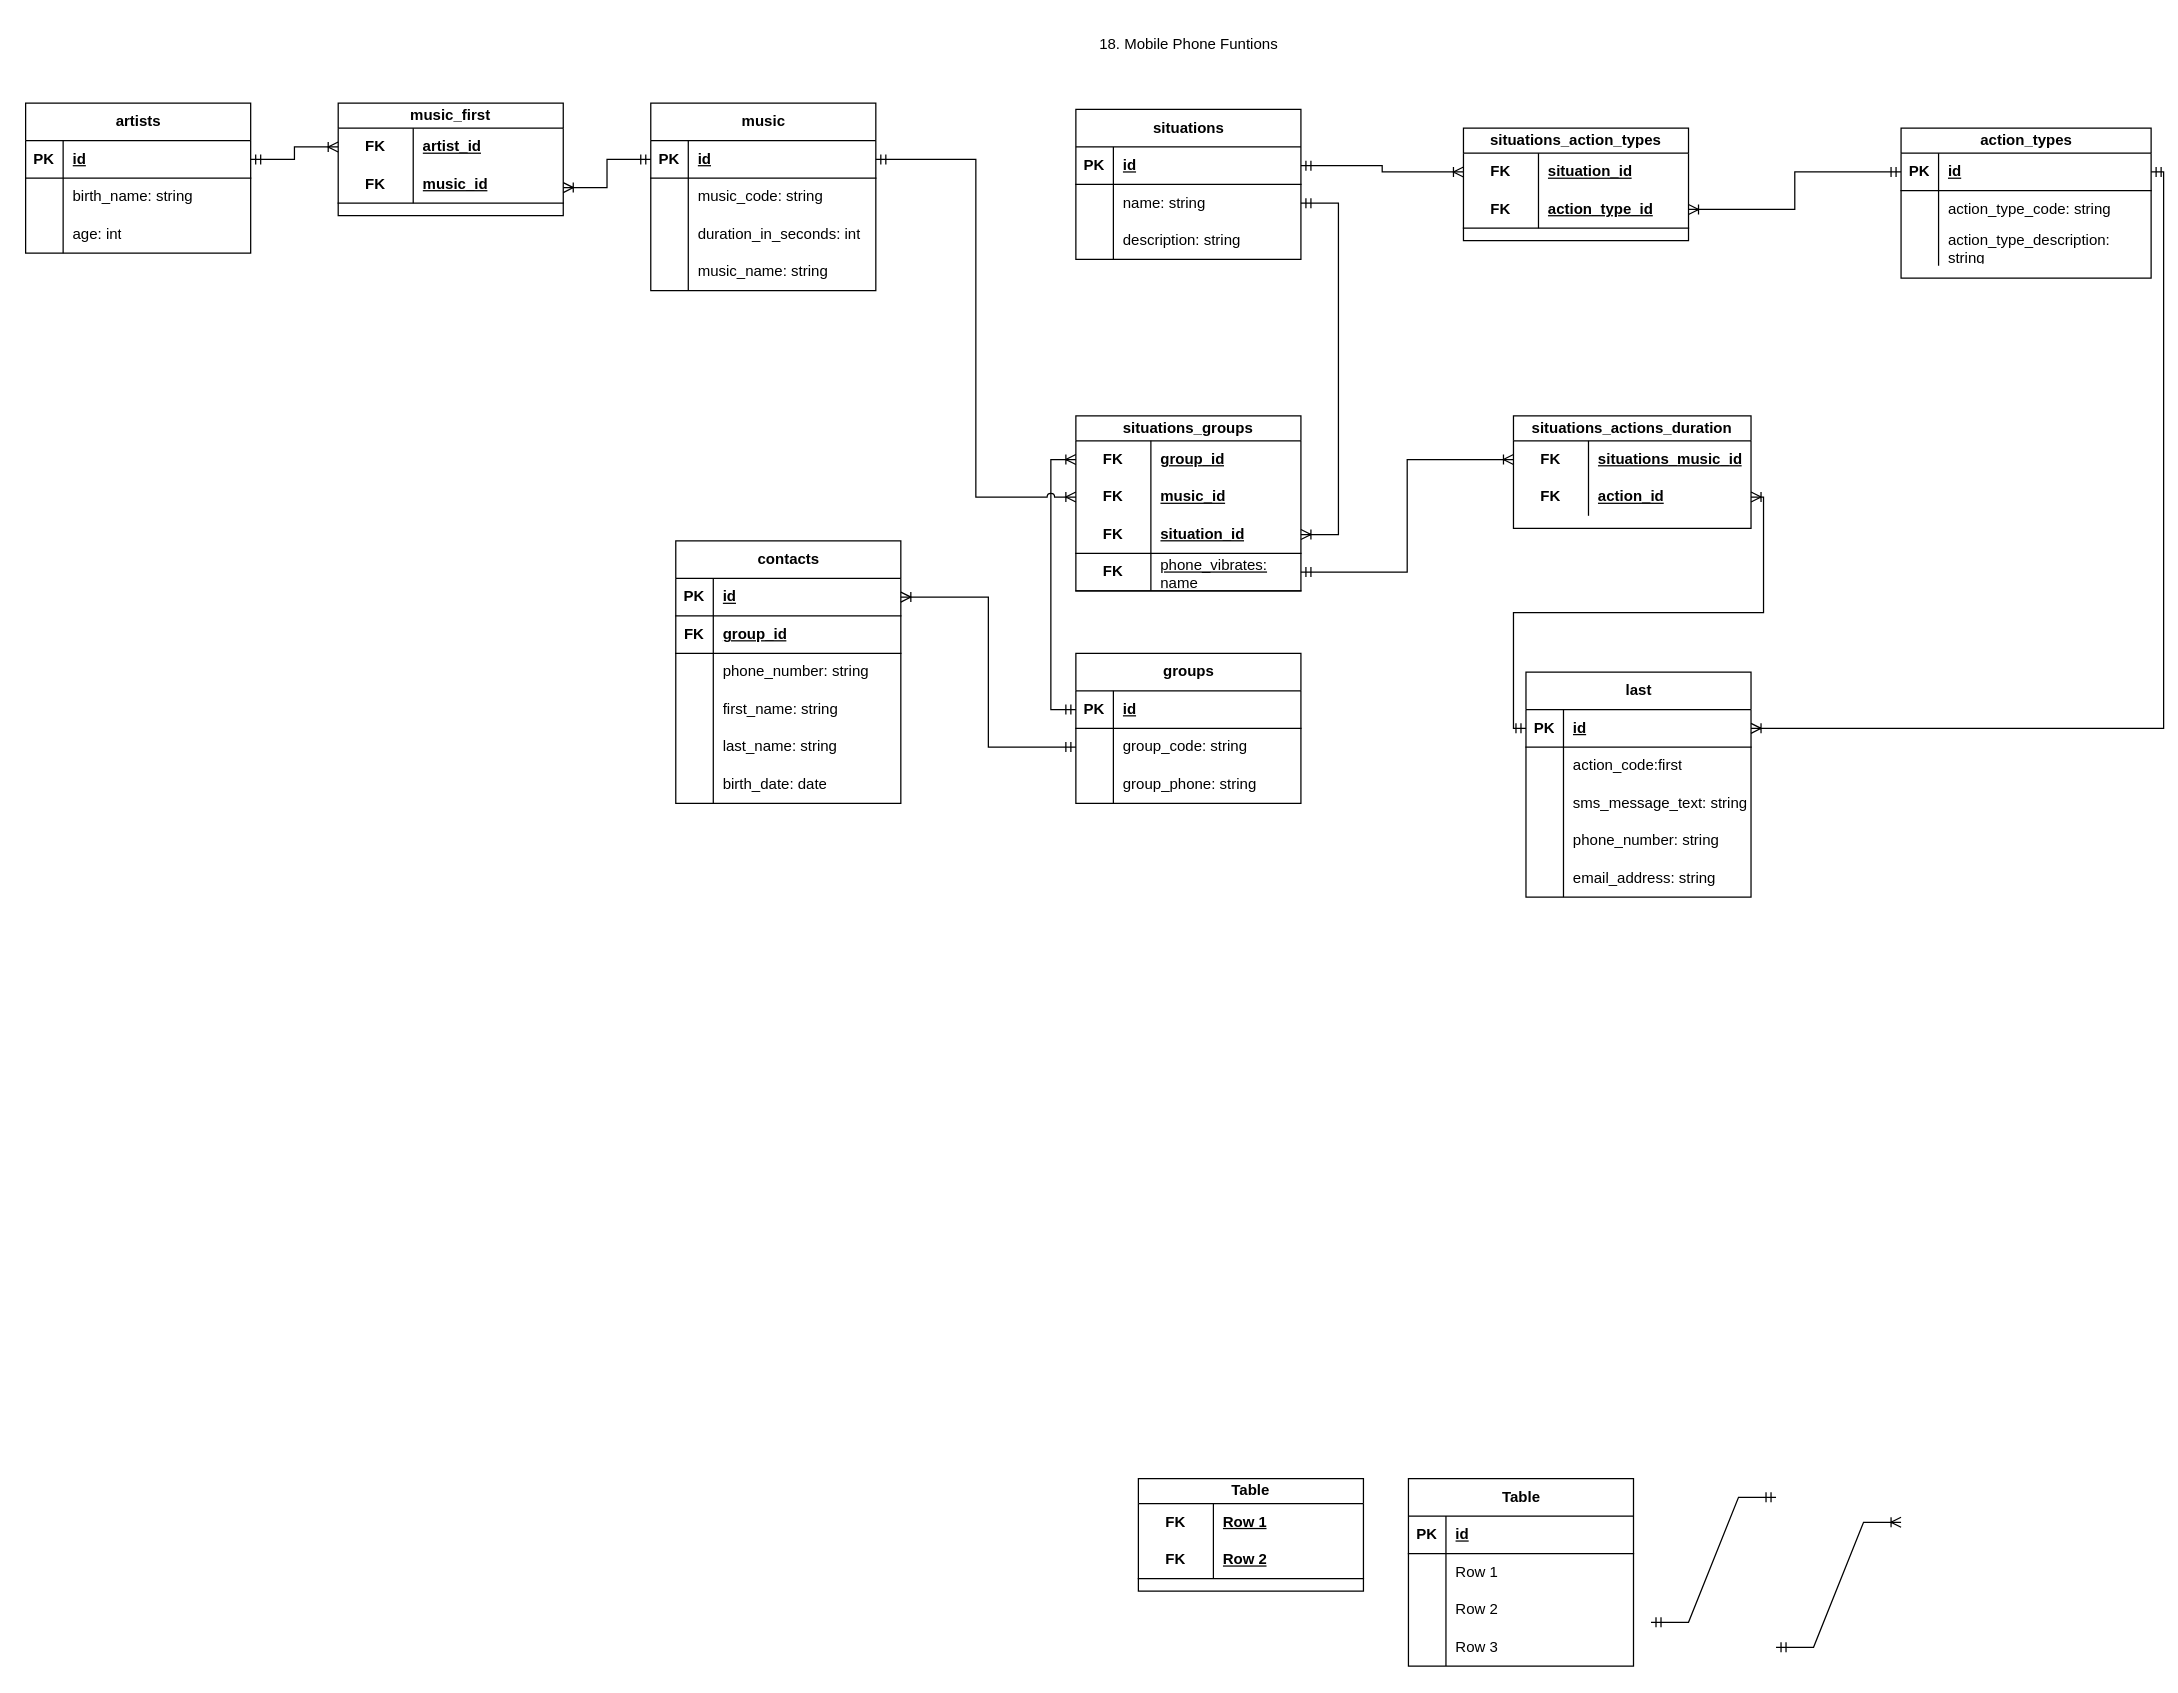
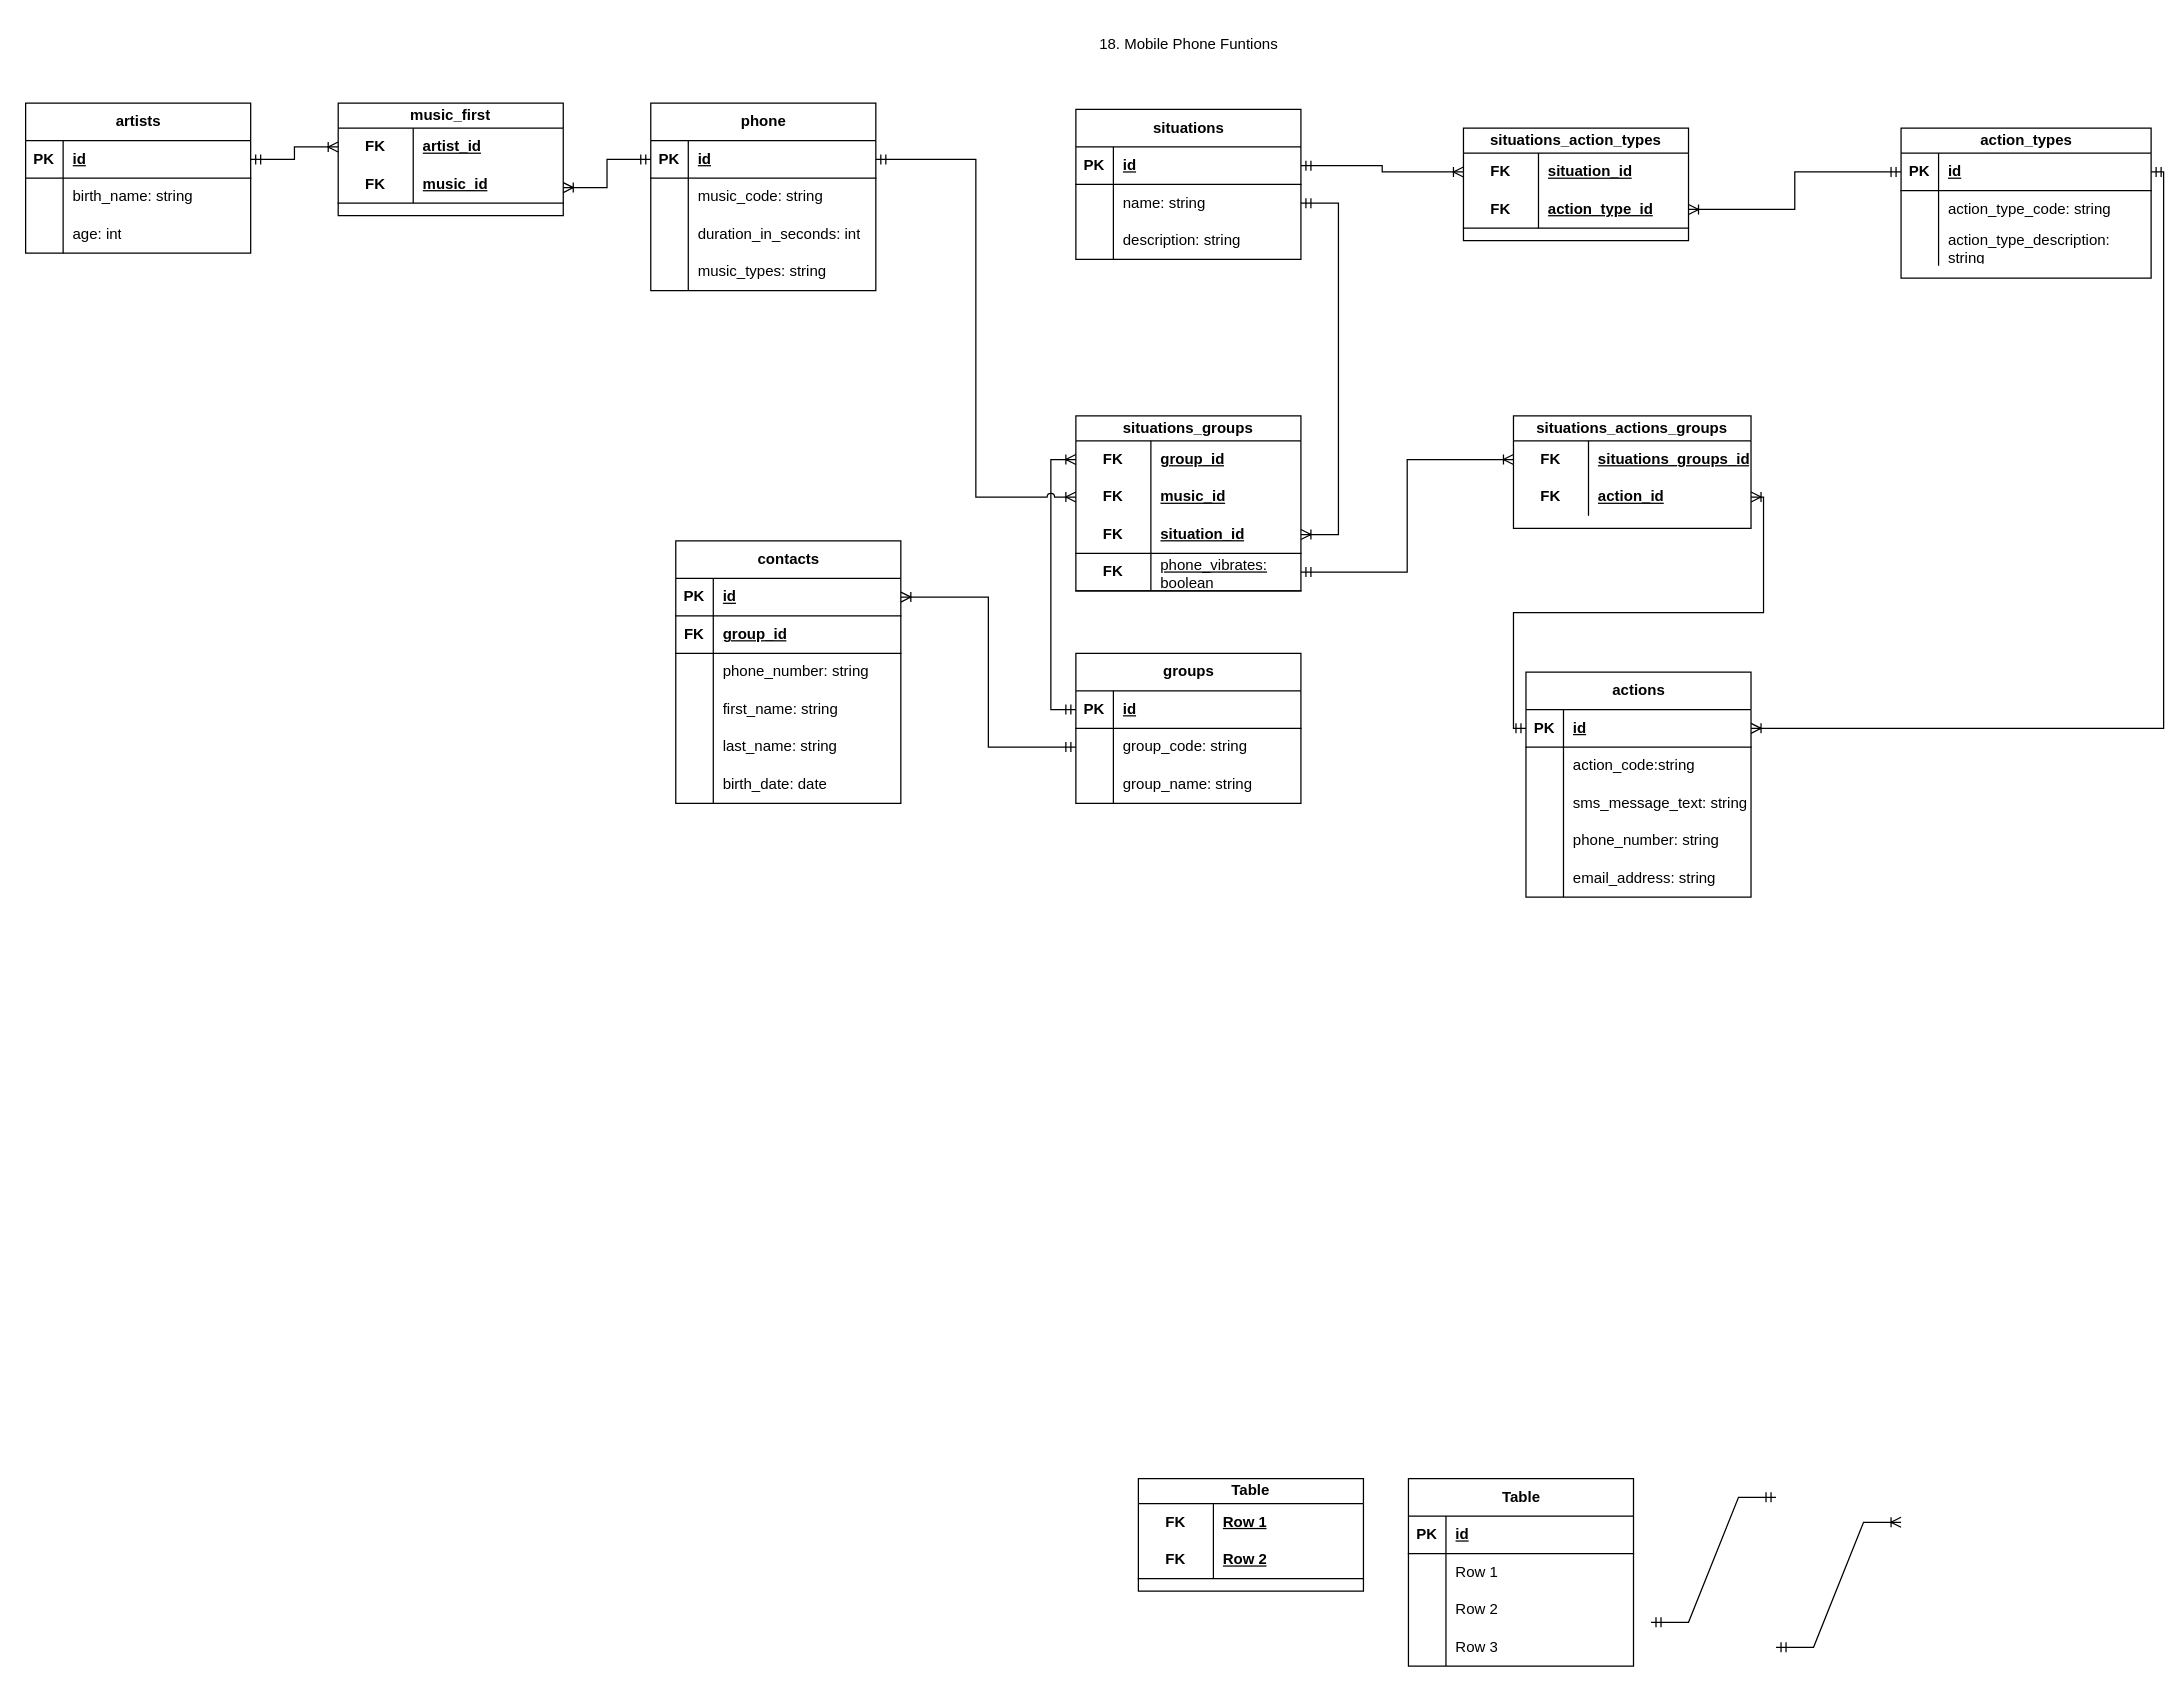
node "music": label "music" -> "phone"
node "music_name: string": label "music_name: string" -> "music_types: string"
node "situations_actions_duration": label "situations_actions_duration" -> "situations_actions_groups"
node "situations_music_id": label "situations_music_id" -> "situations_groups_id"
node "phone_vibrates: name": label "phone_vibrates: name" -> "phone_vibrates: boolean"
node "last": label "last" -> "actions"
node "action_code:first": label "action_code:first" -> "action_code:string"
node "group_phone: string": label "group_phone: string" -> "group_name: string"
